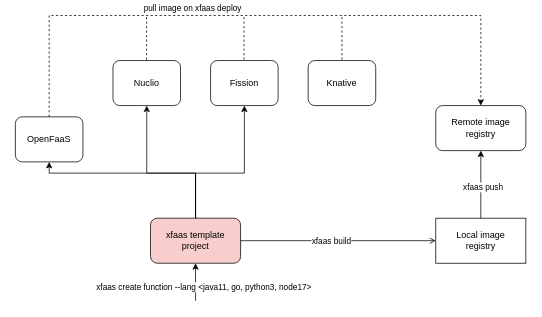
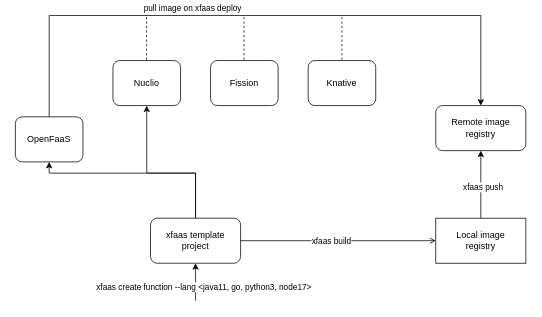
edge "OpenFaaS" -> "Remote image registry": style dashed -> solid
edge "xfaas template project" -> "Fission": removed
node "xfaas template project": fillcolor #f8cecc -> #ffffff
